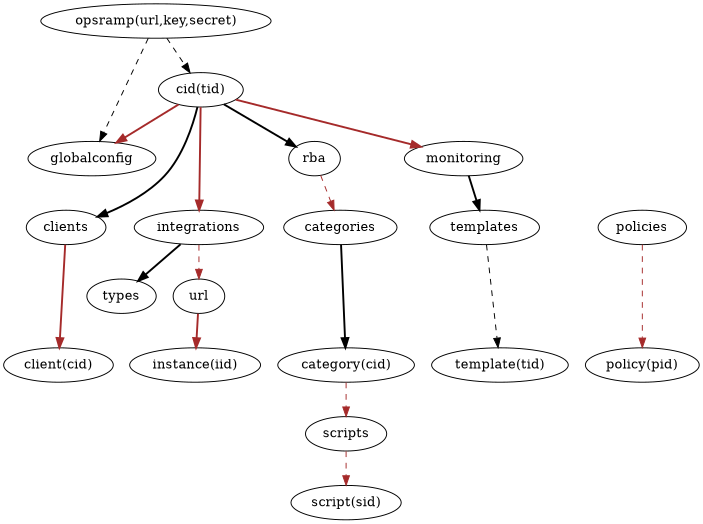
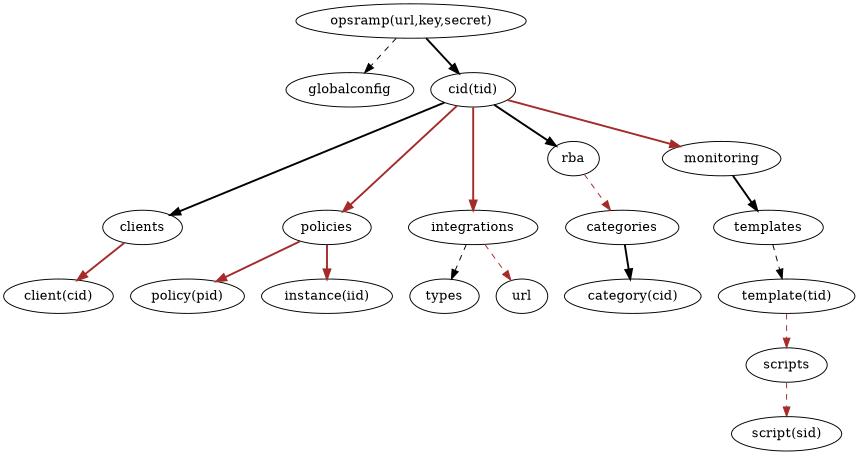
edge "opsramp(url,key,secret)" -> "cid(tid)": style dashed -> bold
edge "cid(tid)" -> "globalconfig": now "cid(tid)" -> "policies"
edge "integrations" -> "types": style bold -> dashed
edge "policies" -> "policy(pid)": style dashed -> bold
edge "url" -> "instance(iid)": now "policies" -> "instance(iid)"
edge "category(cid)" -> "scripts": now "template(tid)" -> "scripts"
